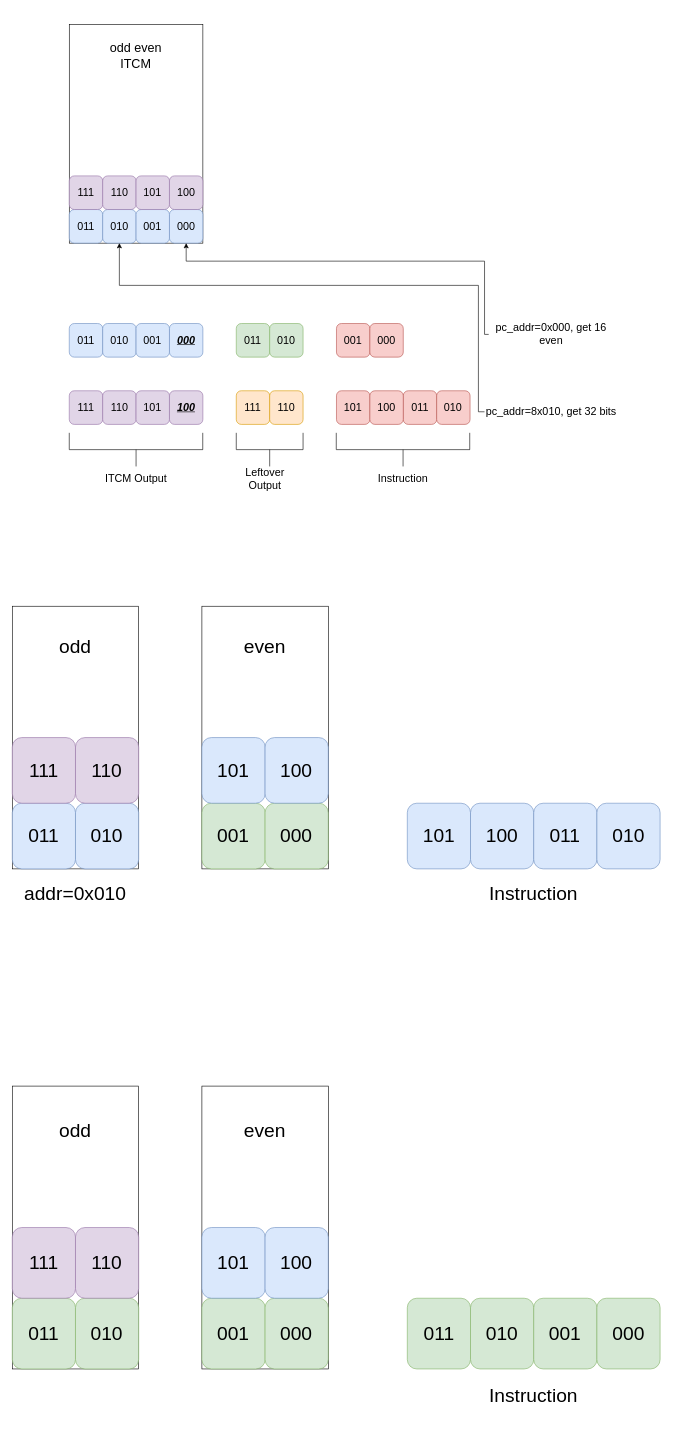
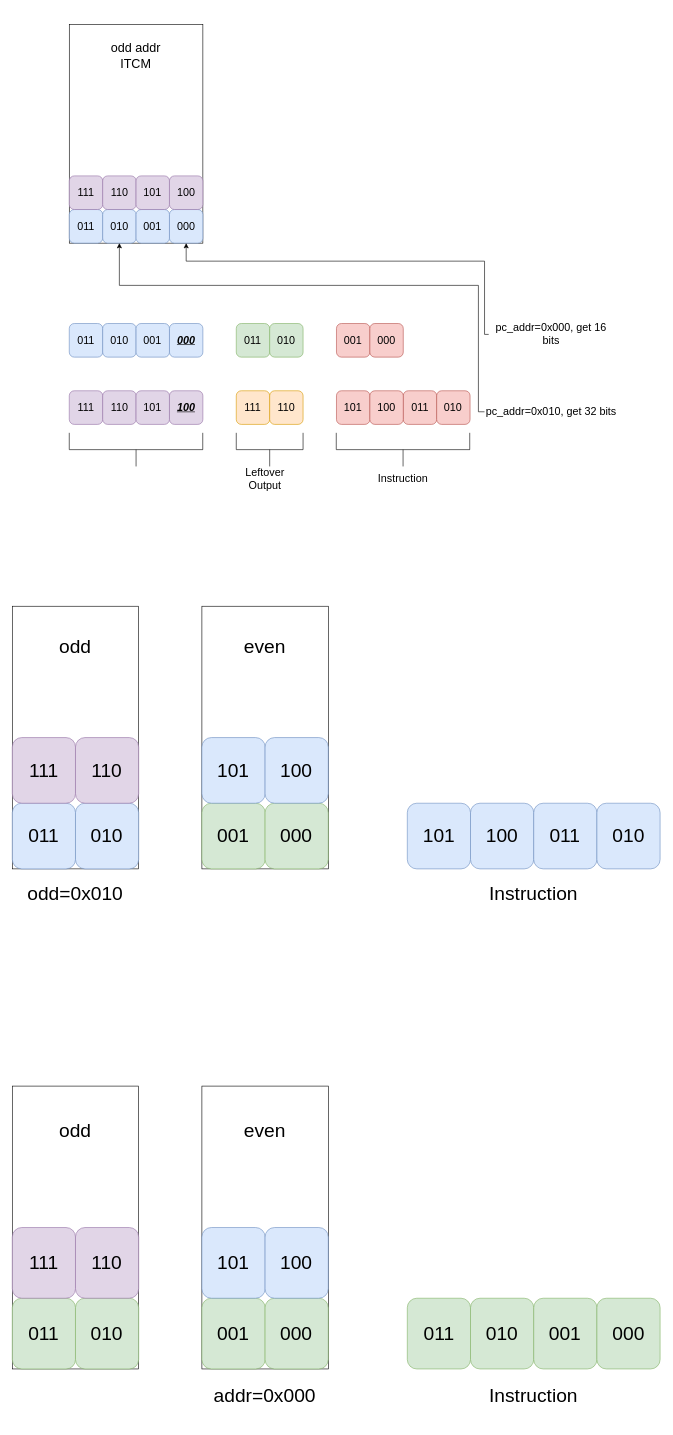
node "odd even ITCM": label "odd even ITCM" -> "odd addr ITCM"
node "pc_addr=0x000, get 16 even": label "pc_addr=0x000, get 16 even" -> "pc_addr=0x000, get 16 bits"
node "pc_addr=8x010, get 32 bits": label "pc_addr=8x010, get 32 bits" -> "pc_addr=0x010, get 32 bits"
node "ITCM Output": removed
node "addr=0x010": label "addr=0x010" -> "odd=0x010"
node "addr=0x000": added
